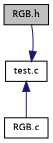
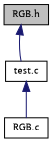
edge "RGB.h" -> "test.c": reversed
